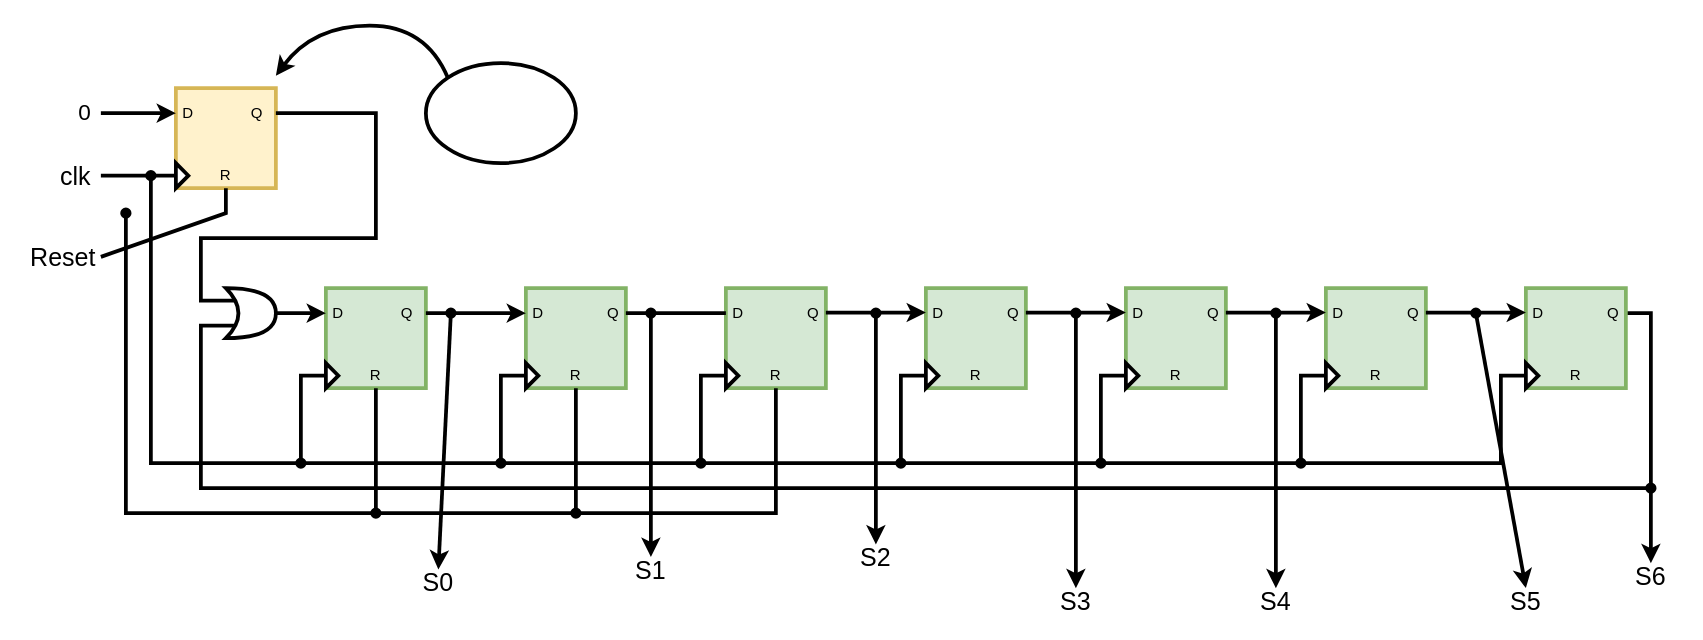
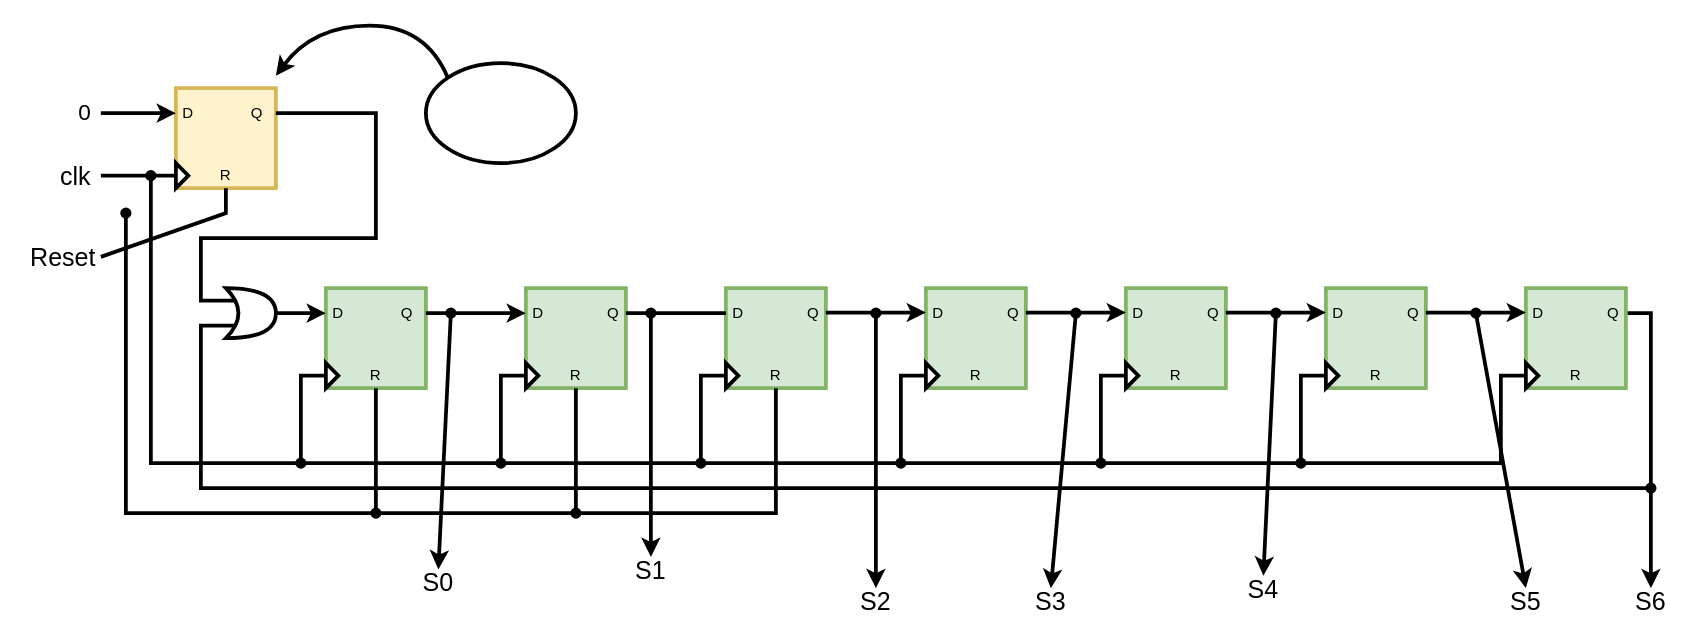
node "S2": moved (876, 557) -> (876, 601)
node "S6": moved (1651, 576) -> (1651, 601)
node "S3": moved (1076, 601) -> (1051, 601)
node "S4": moved (1276, 601) -> (1263, 588)
